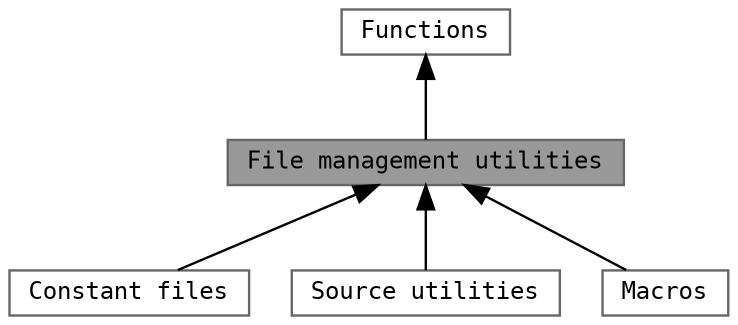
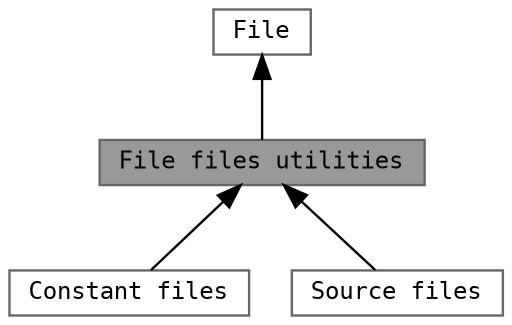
node "Functions": label "Functions" -> "File"
node "File management utilities": label "File management utilities" -> "File files utilities"
node "Source utilities": label "Source utilities" -> "Source files"
node "Macros": removed
